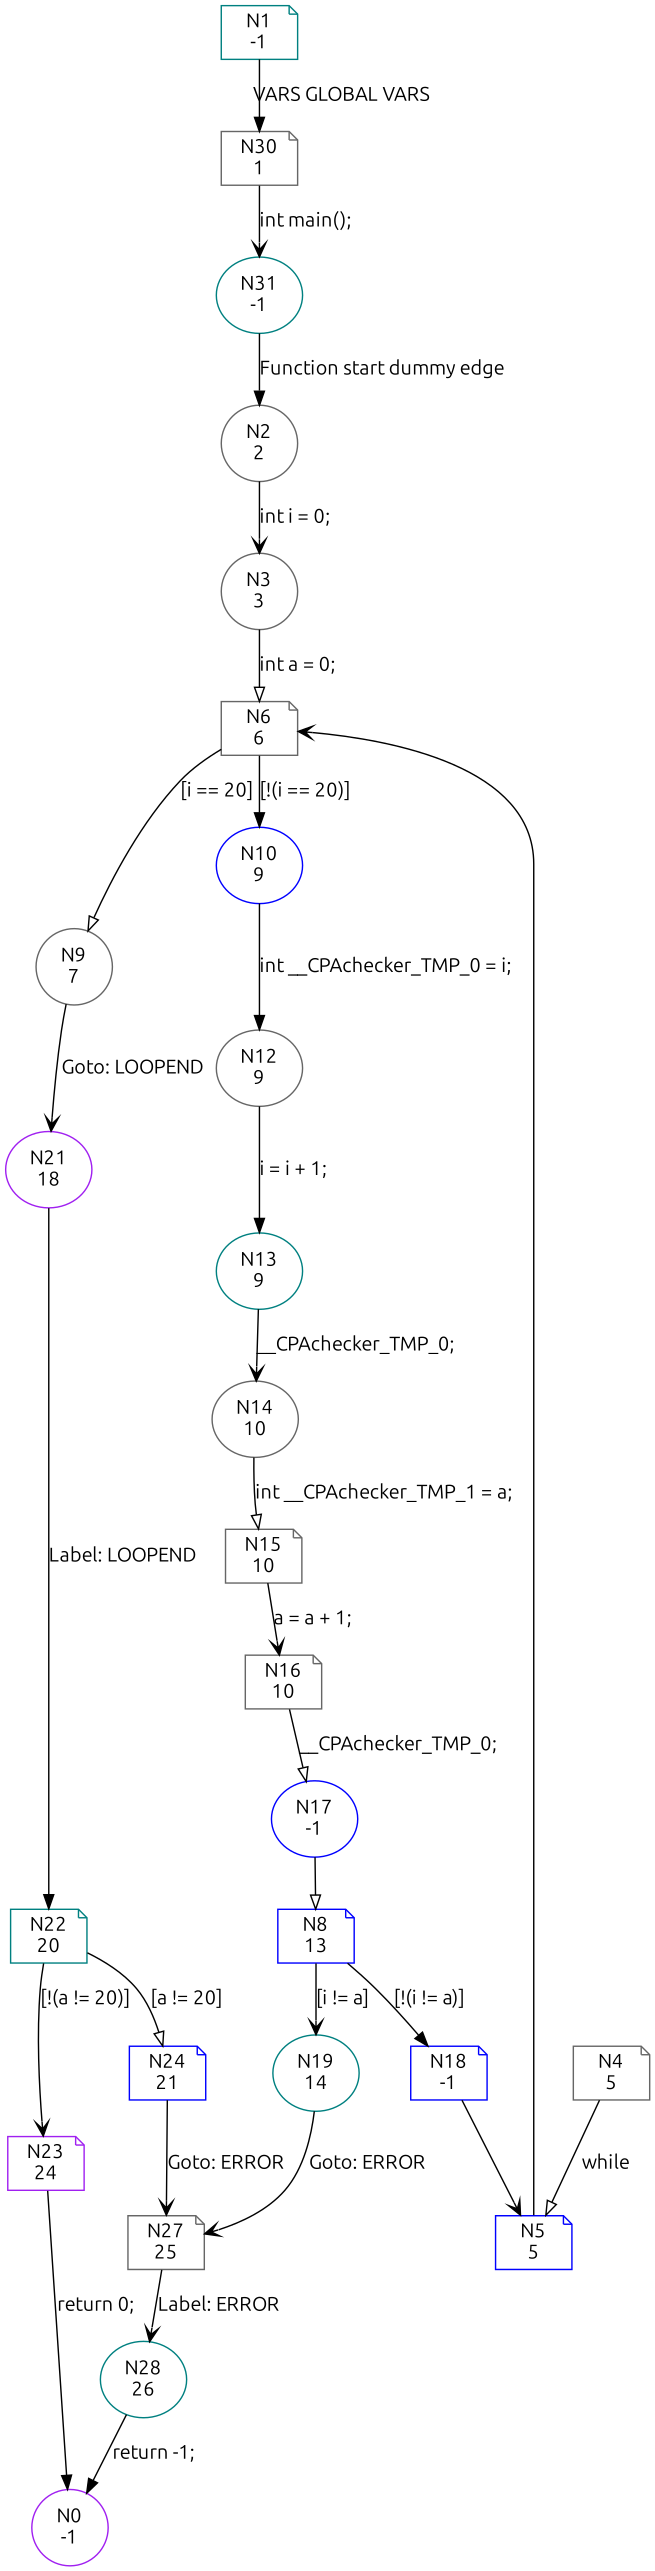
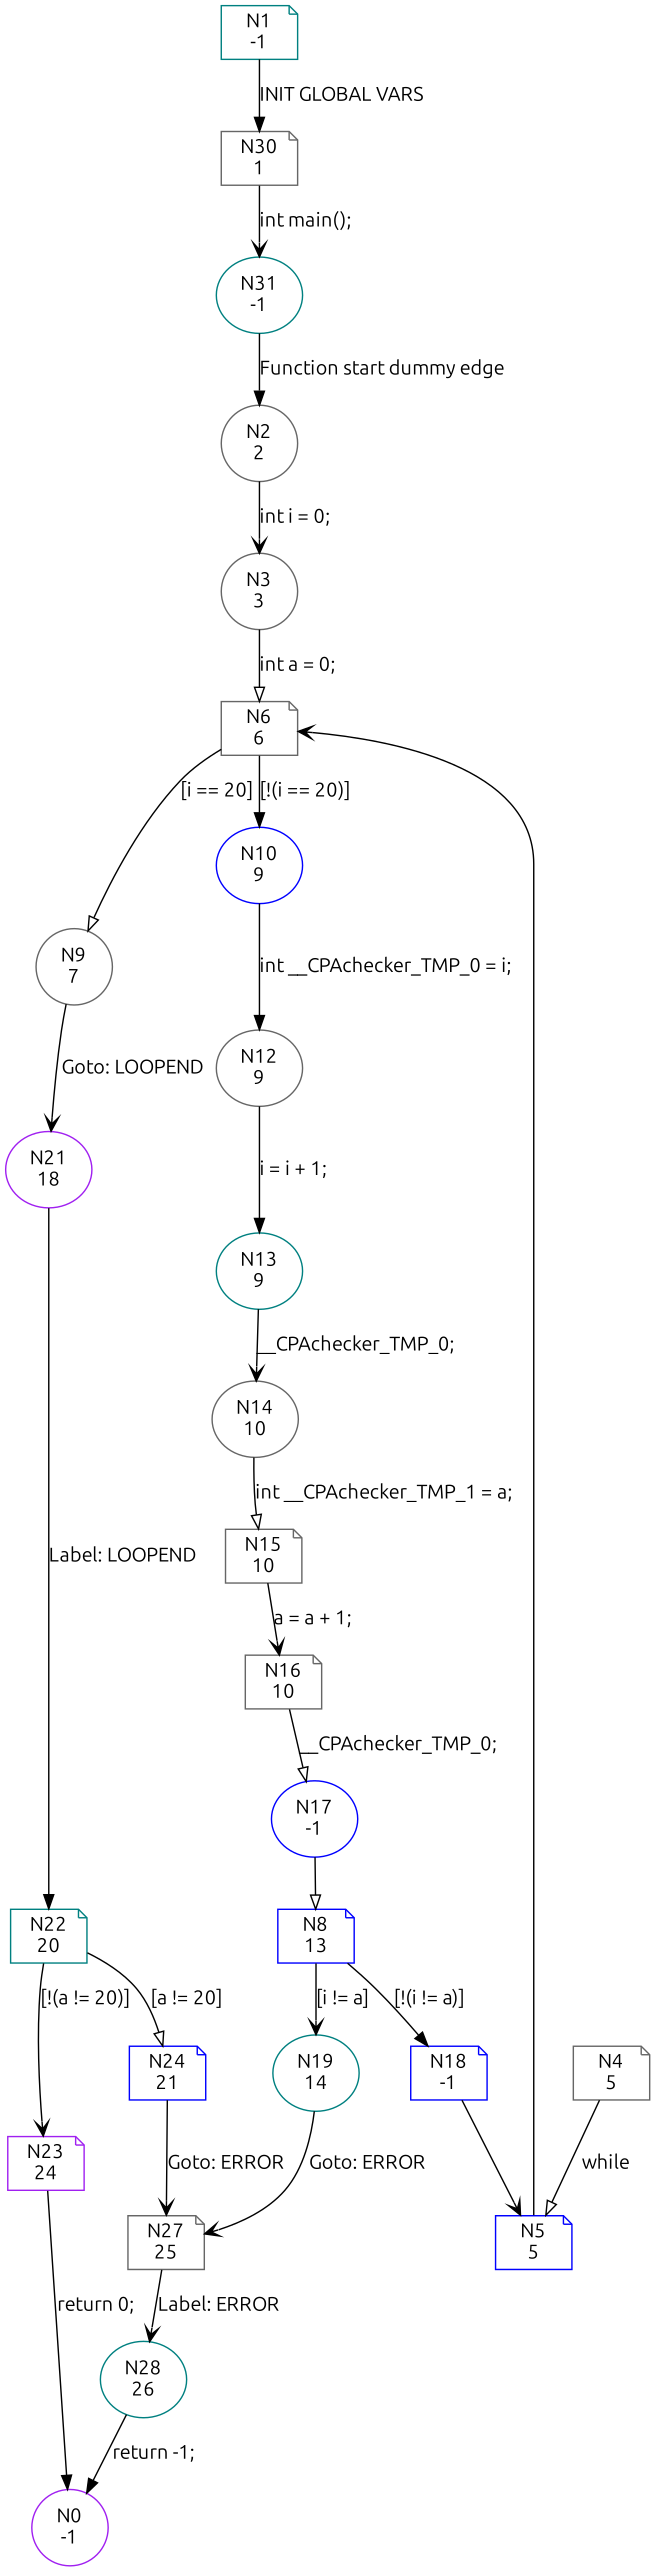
edge "N1 -1" -> "N30 1": label "VARS GLOBAL VARS" -> "INIT GLOBAL VARS"
